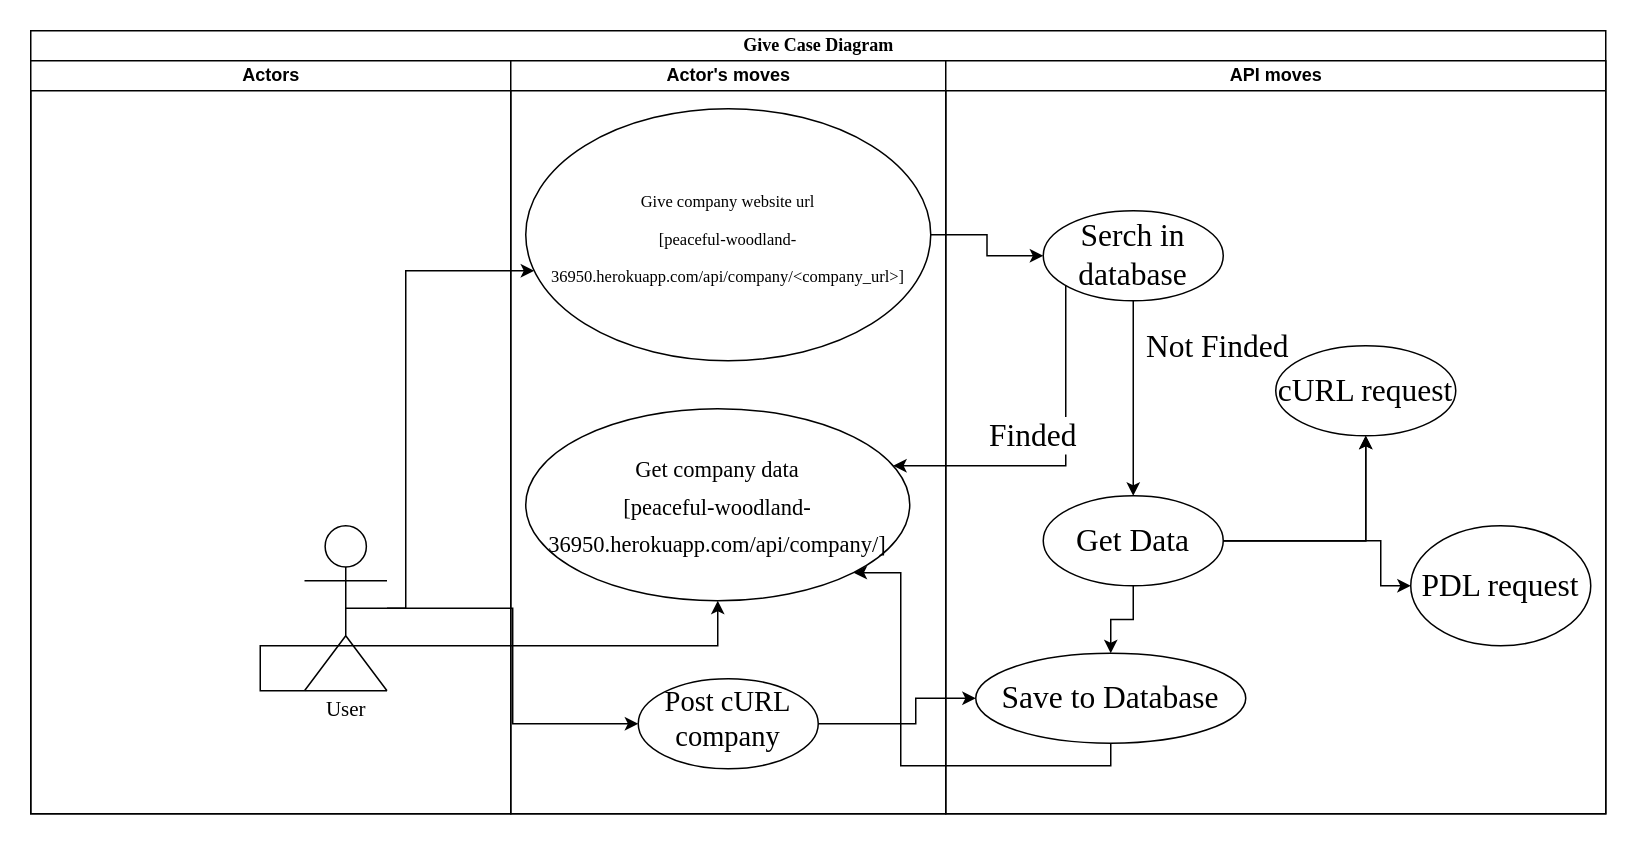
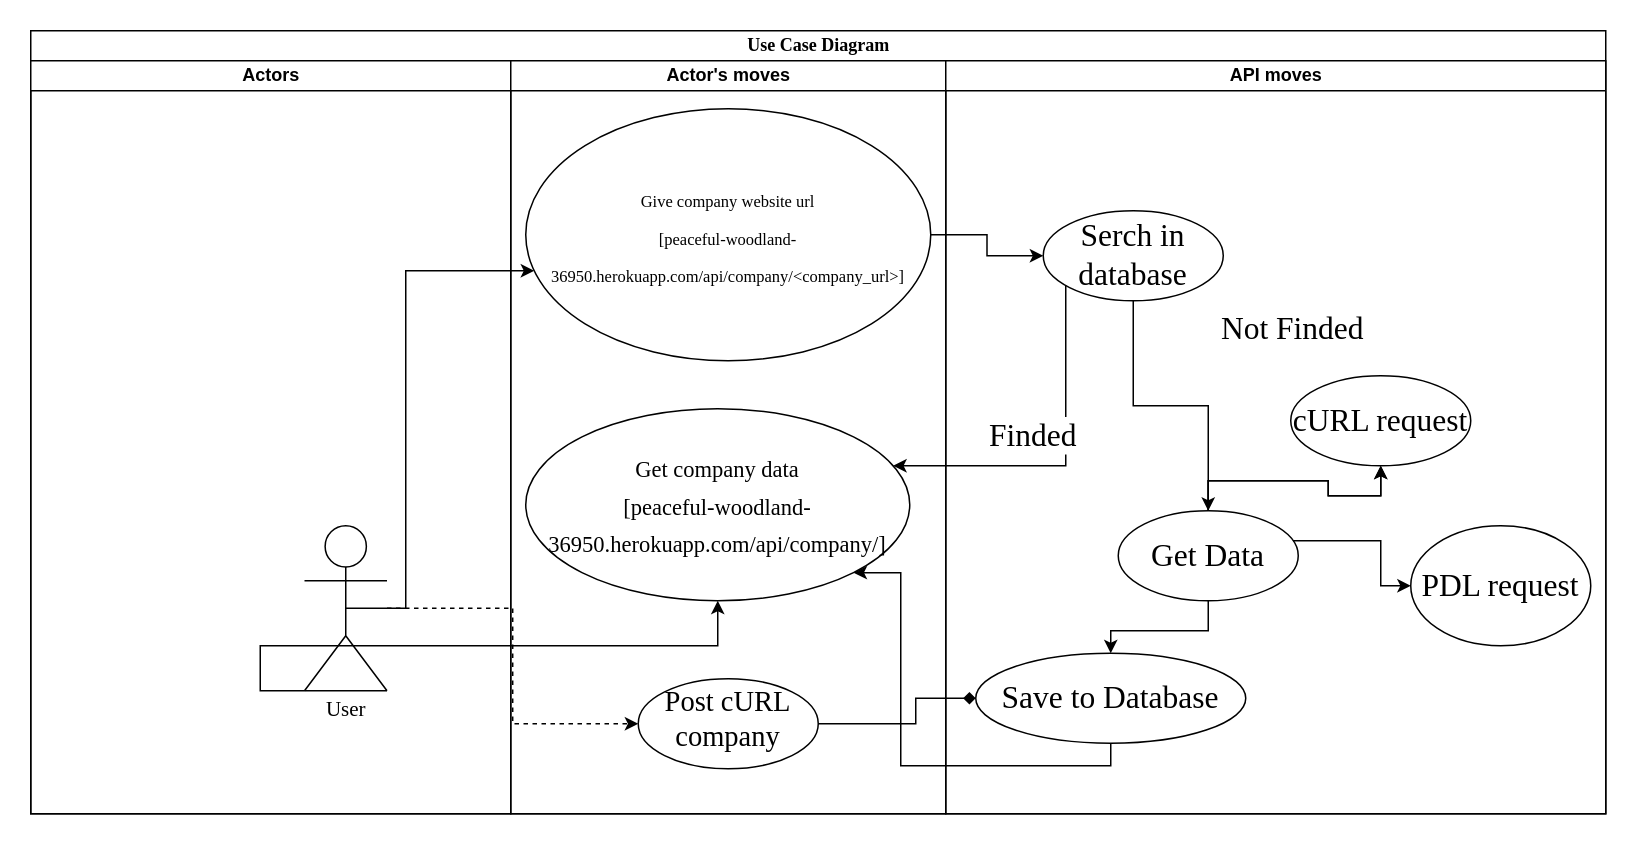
node "Give Case Diagram": label "Give Case Diagram" -> "Use Case Diagram"
node "cURL request": moved (1366, 391) -> (1381, 421)
node "Get Data": moved (1133, 541) -> (1208, 556)
edge "User" -> "Post cURL company": style solid -> dashed
edge "Post cURL company" -> "Save to Database": arrowhead classic -> diamond
